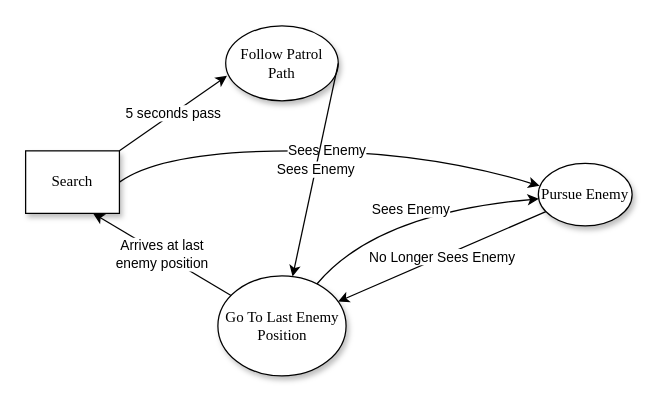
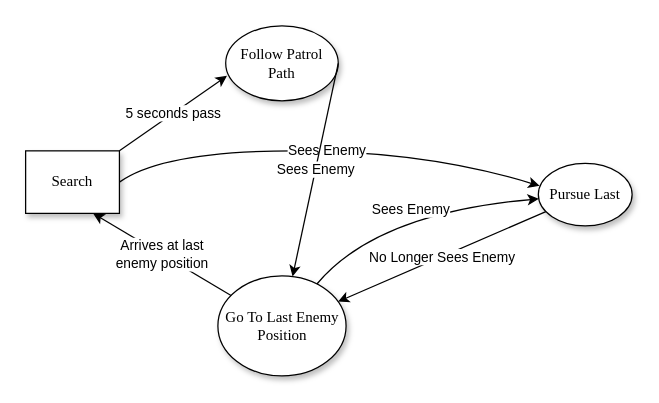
node "Pursue Enemy": label "Pursue Enemy" -> "Pursue Last"
